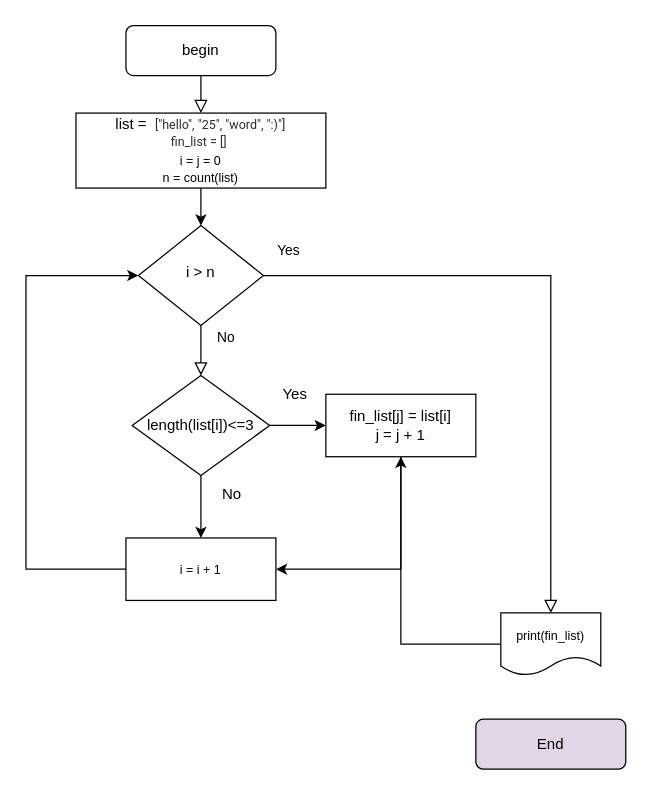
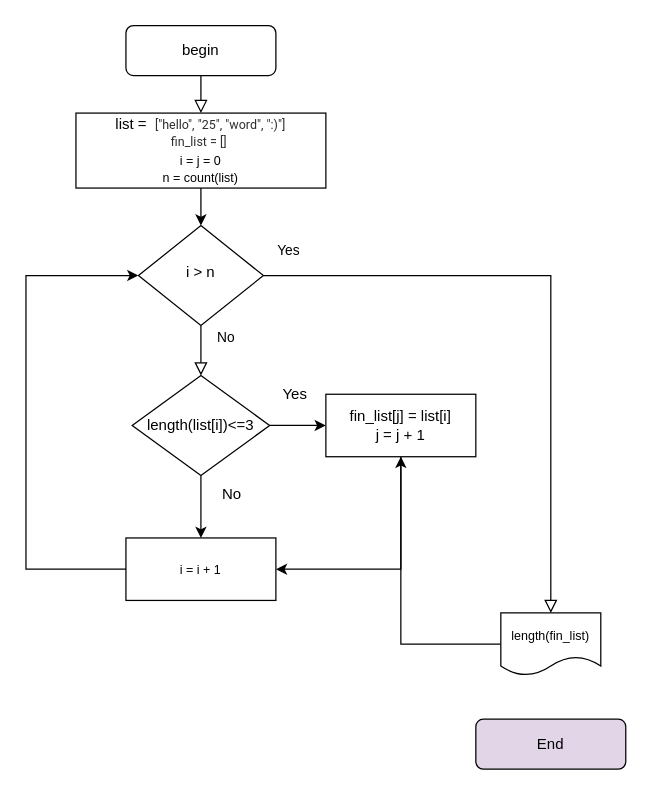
node "print(fin_list)": label "print(fin_list)" -> "length(fin_list)"
